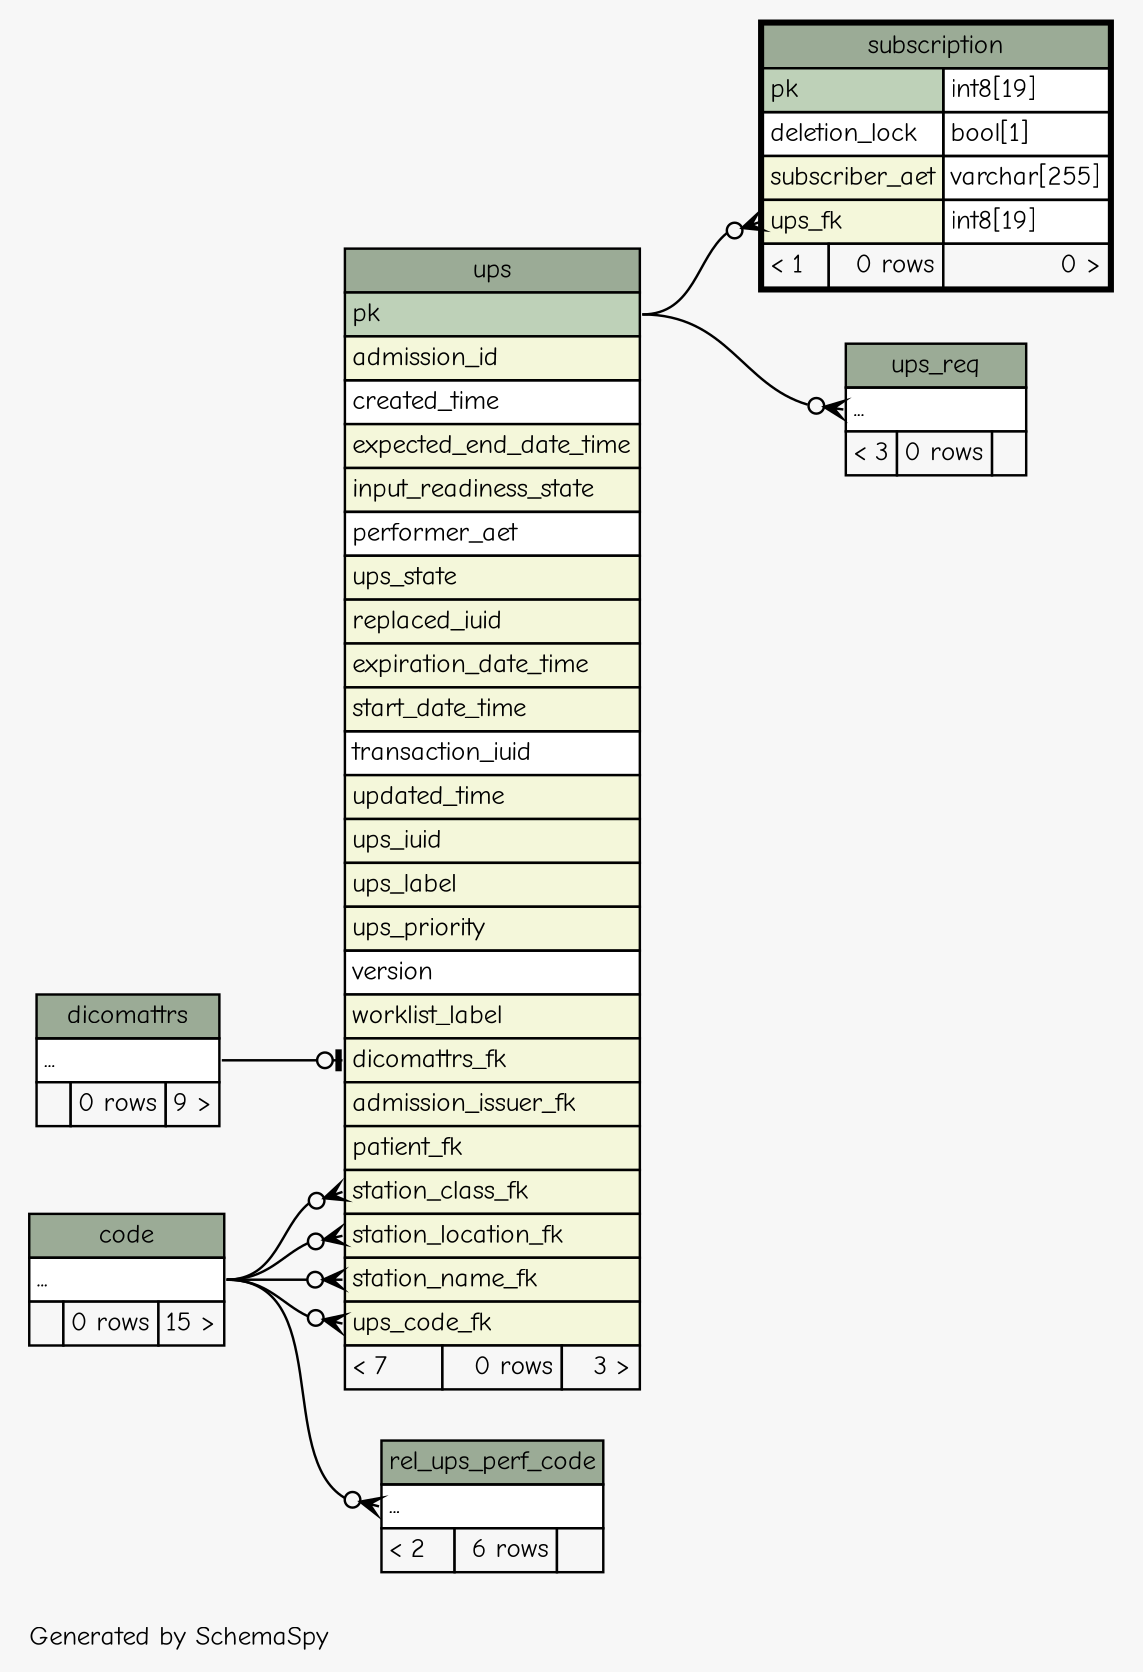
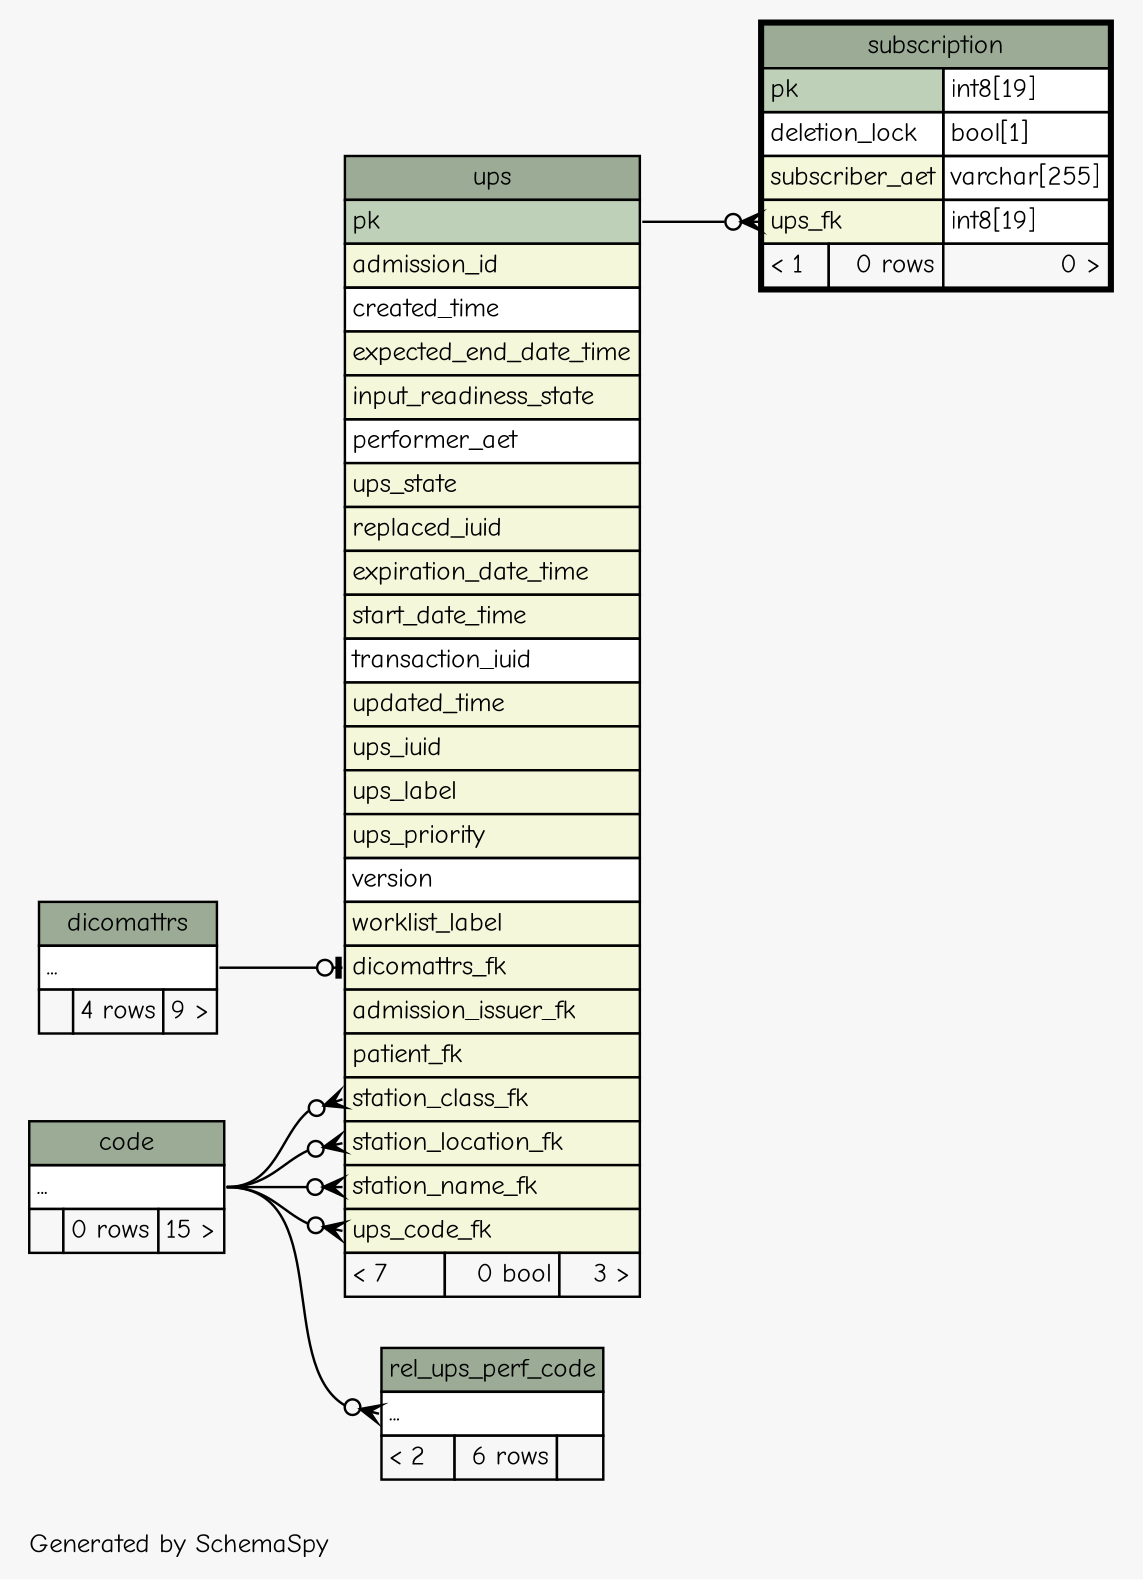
node "ups_req": removed
node "dicomattrs": text "0 rows" -> "4 rows"
node "ups": text "0 rows" -> "0 bool"
